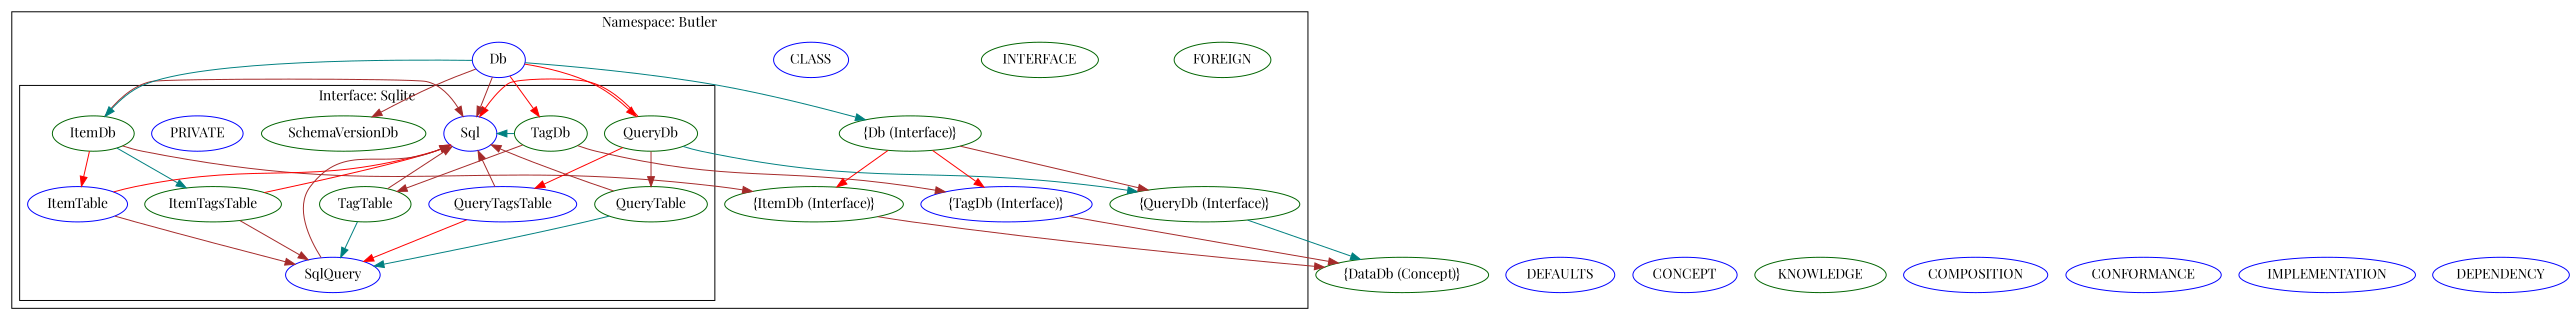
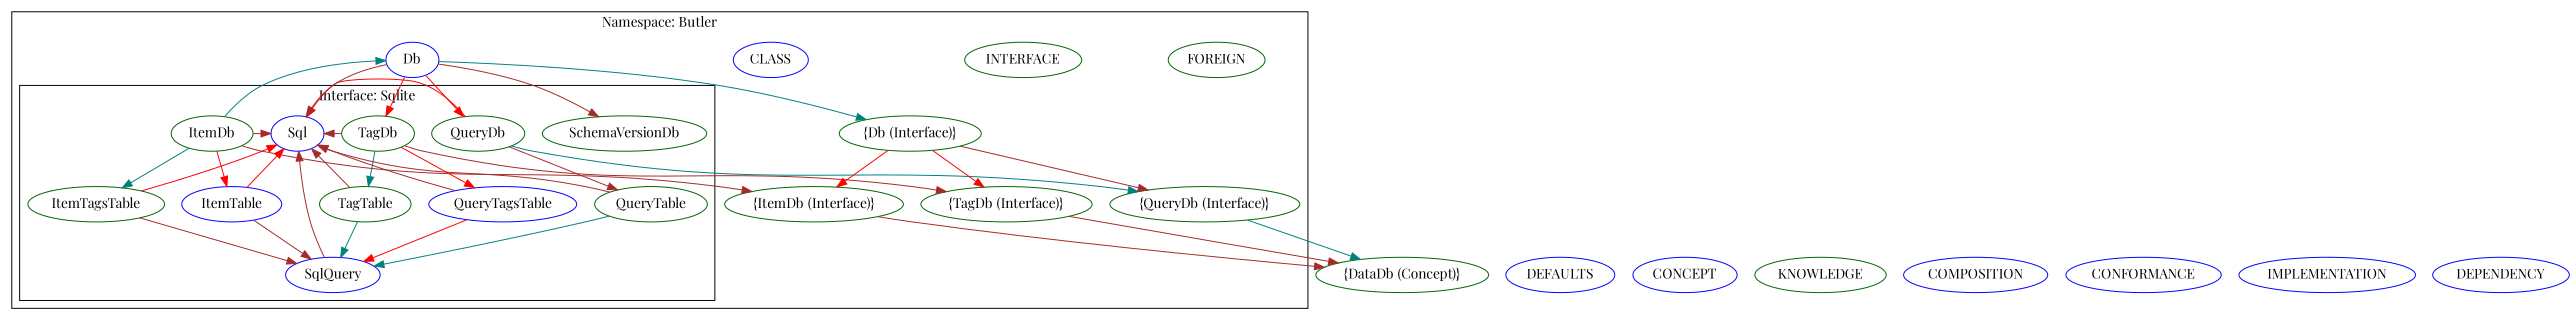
edge "Db" -> "ItemDb": reversed
node "PRIVATE": removed
edge "TagDb" -> "Sql": color teal -> brown
edge "TagDb" -> "TagTable": color brown -> teal
edge "QueryDb" -> "QueryTagsTable": now "TagDb" -> "QueryTagsTable"
node "{TagDb (Interface)}": color blue -> darkgreen
